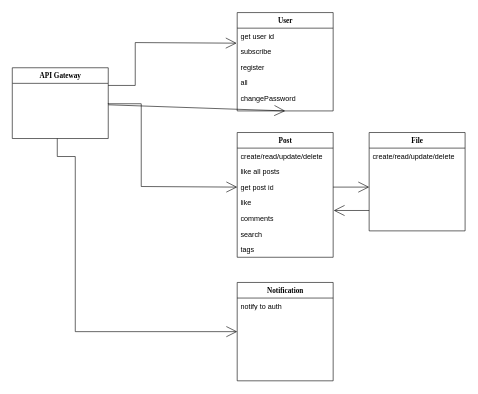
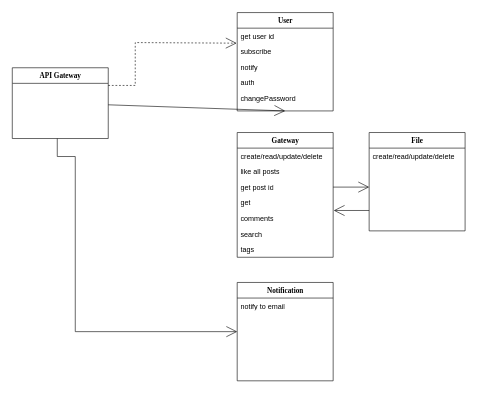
edge "API Gateway" -> "get user id": style solid -> dashed
node "register": label "register" -> "notify"
node "all": label "all" -> "auth"
node "Post": label "Post" -> "Gateway"
edge "API Gateway" -> "get post id": removed
node "like": label "like" -> "get"
node "notify to auth": label "notify to auth" -> "notify to email"
